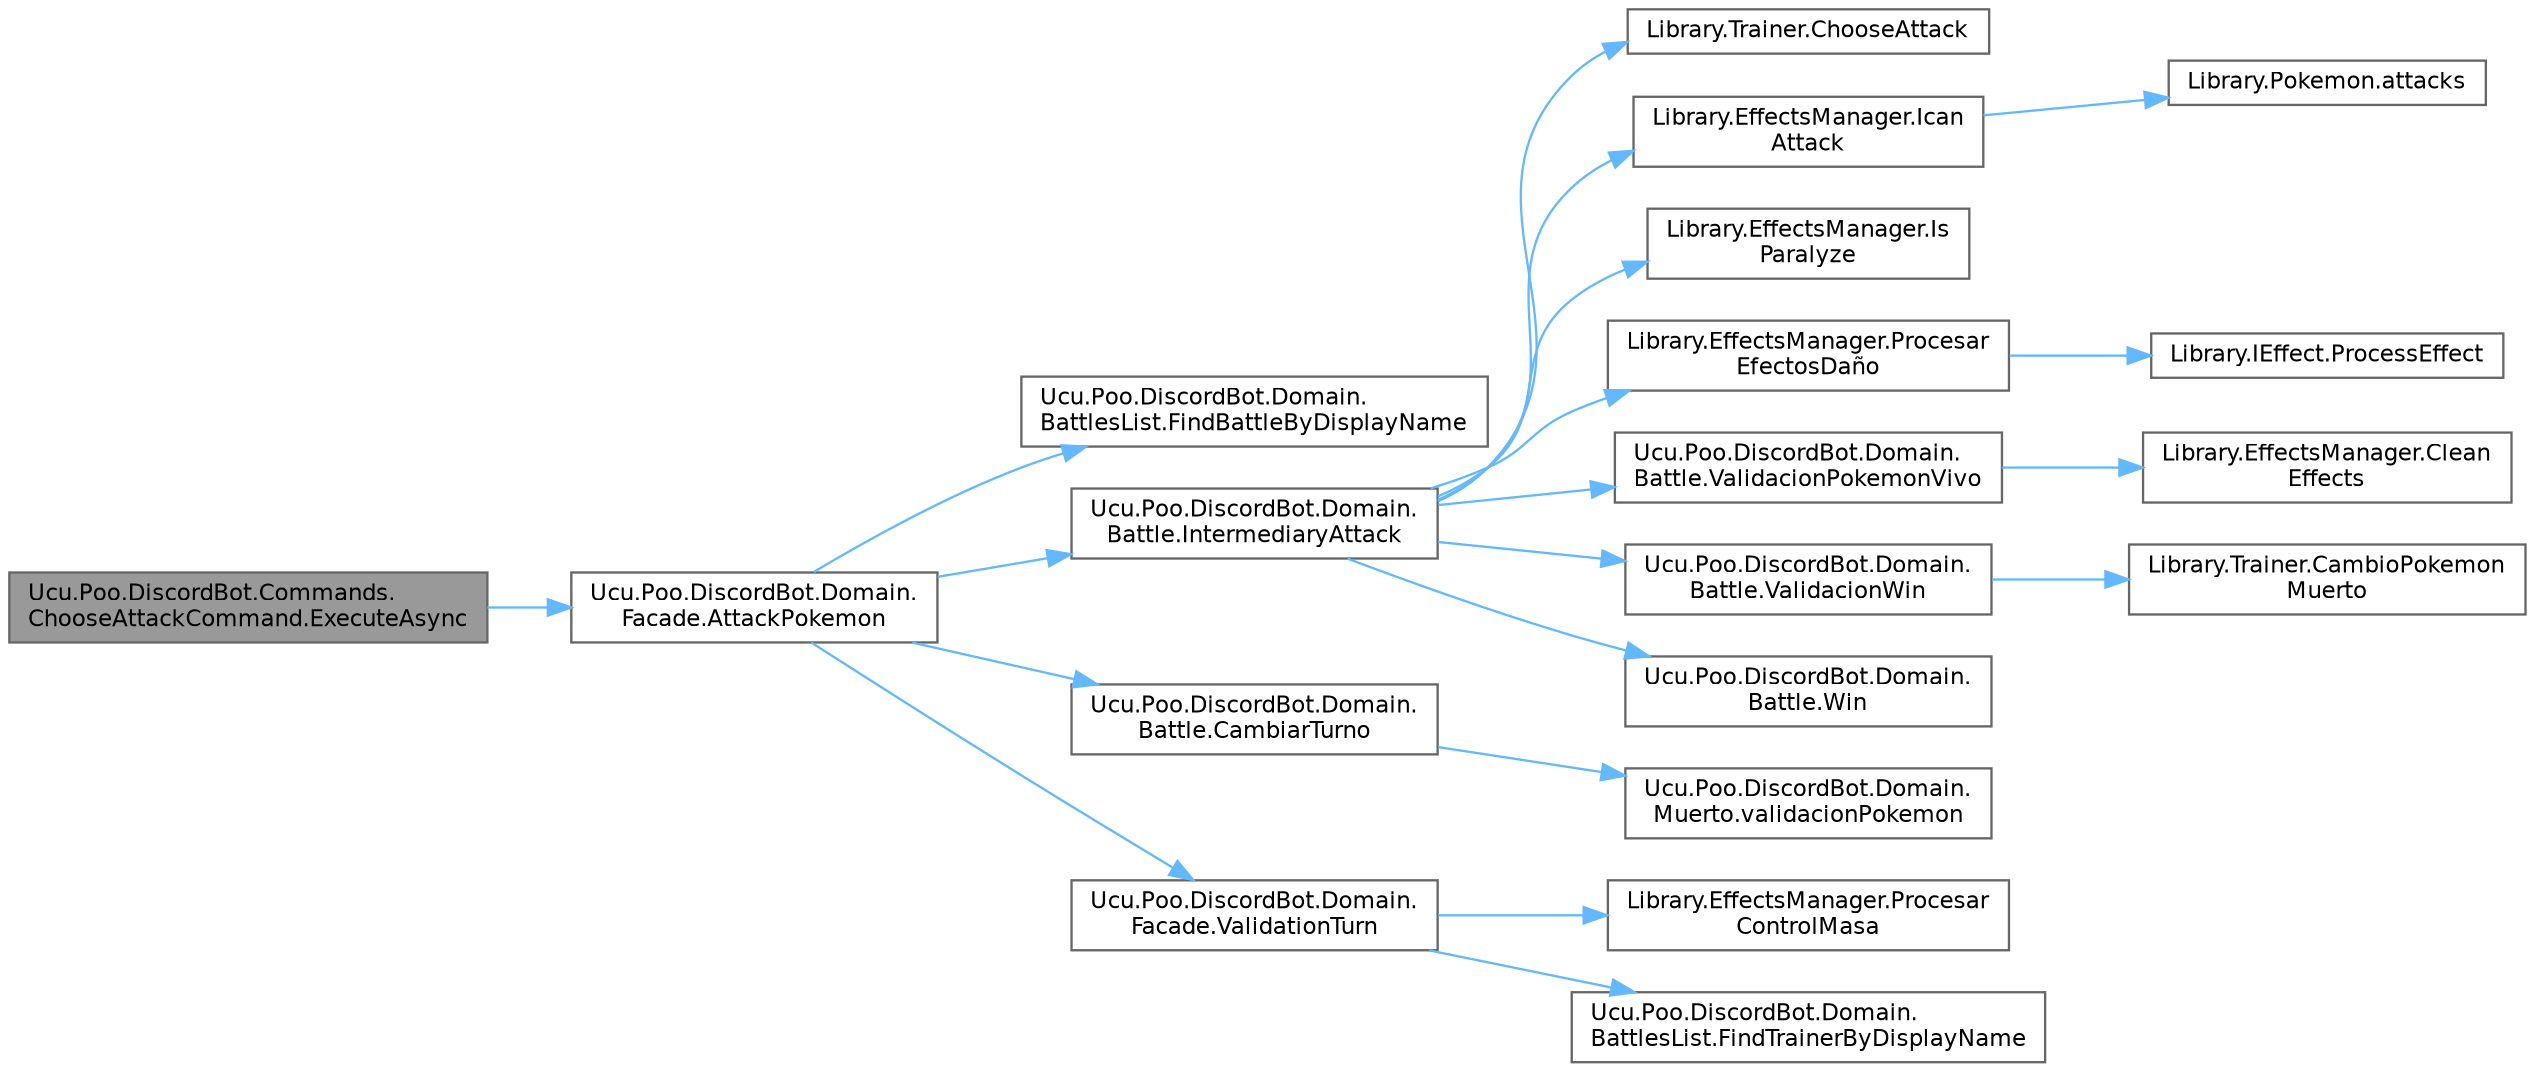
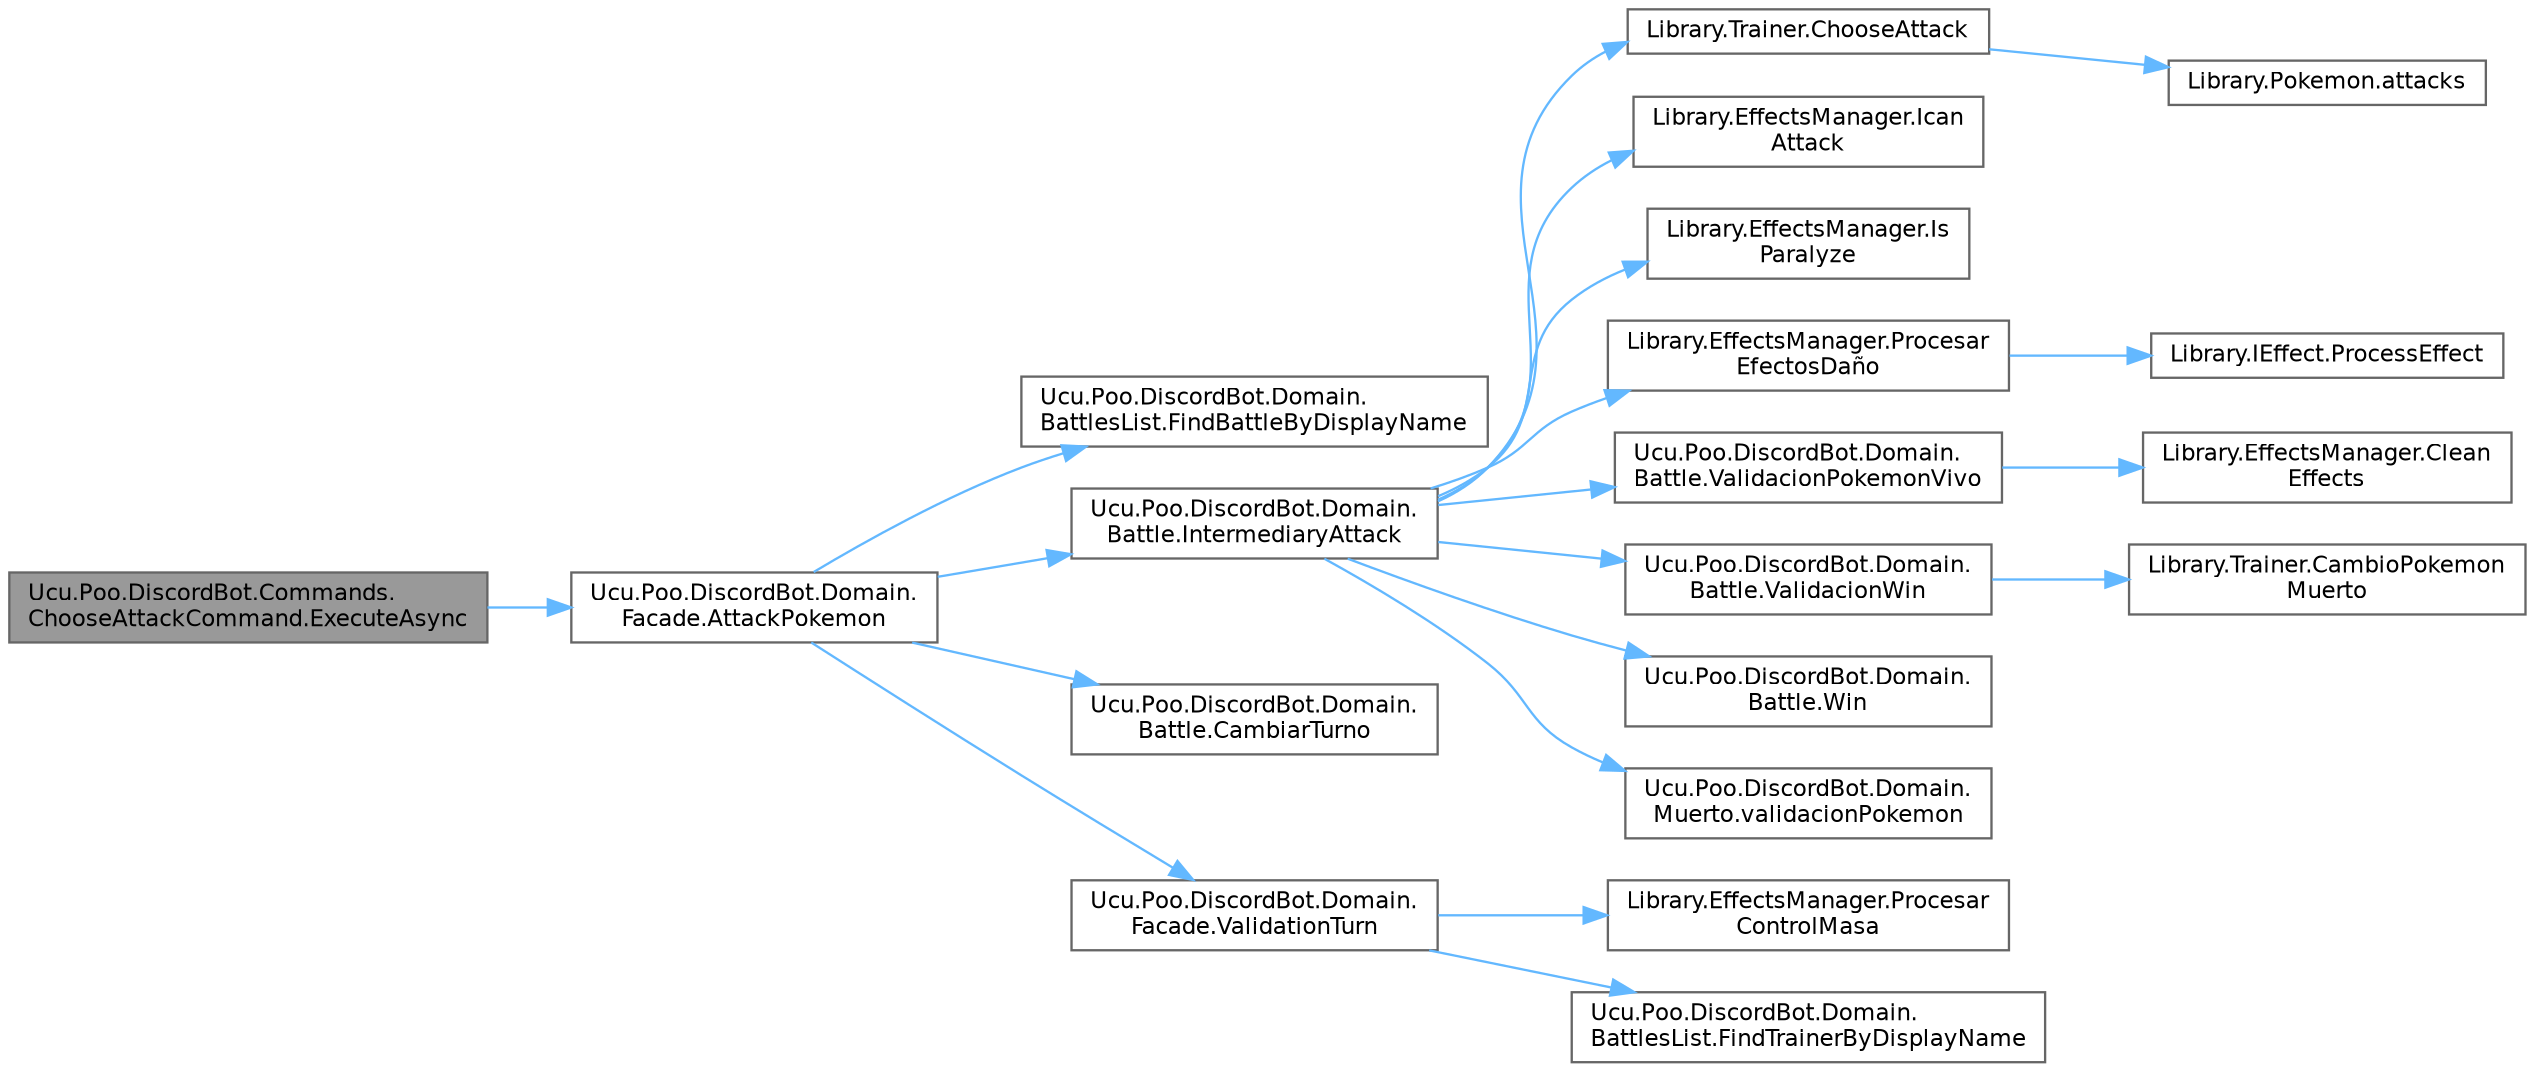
edge "Library.EffectsManager.Ican Attack" -> "Library.Pokemon.attacks": now "Library.Trainer.ChooseAttack" -> "Library.Pokemon.attacks"
edge "Ucu.Poo.DiscordBot.Domain. Battle.CambiarTurno" -> "Ucu.Poo.DiscordBot.Domain. Muerto.validacionPokemon": now "Ucu.Poo.DiscordBot.Domain. Battle.IntermediaryAttack" -> "Ucu.Poo.DiscordBot.Domain. Muerto.validacionPokemon"
